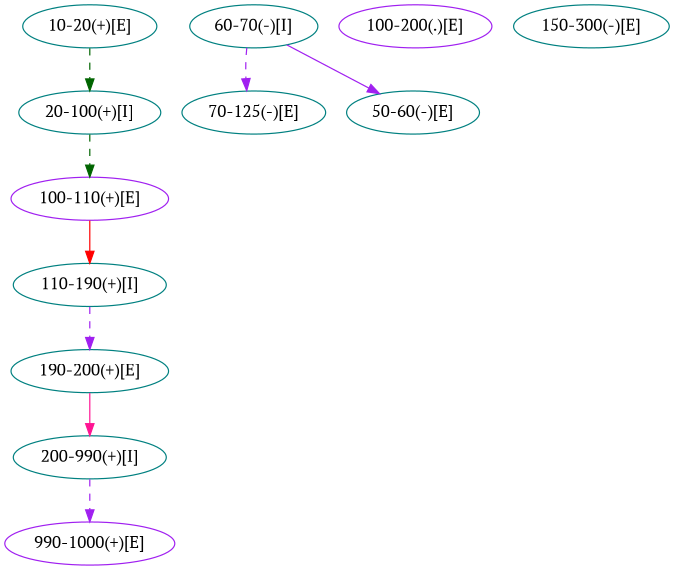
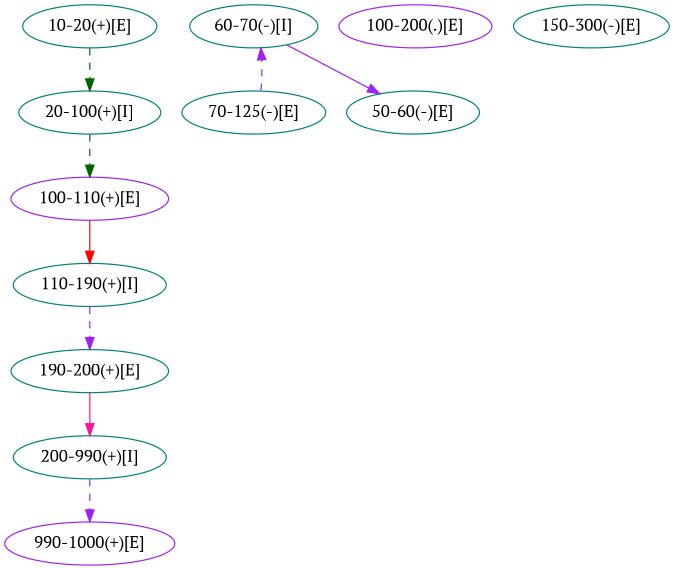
edge "60-70(-)[I]" -> "70-125(-)[E]": reversed
